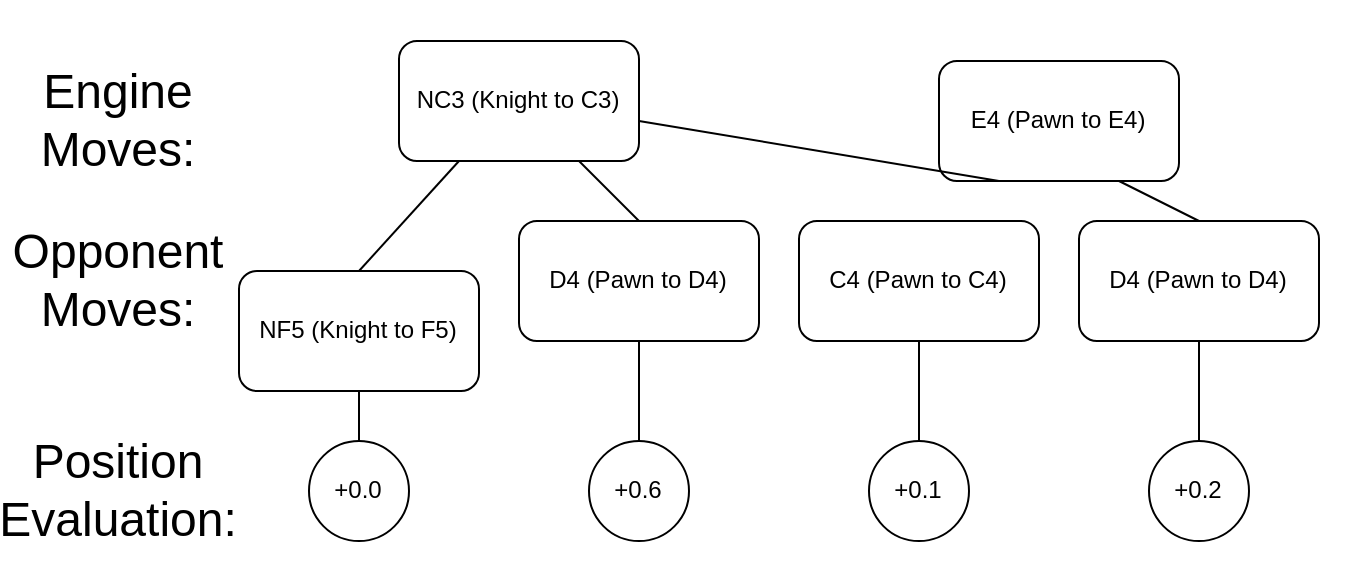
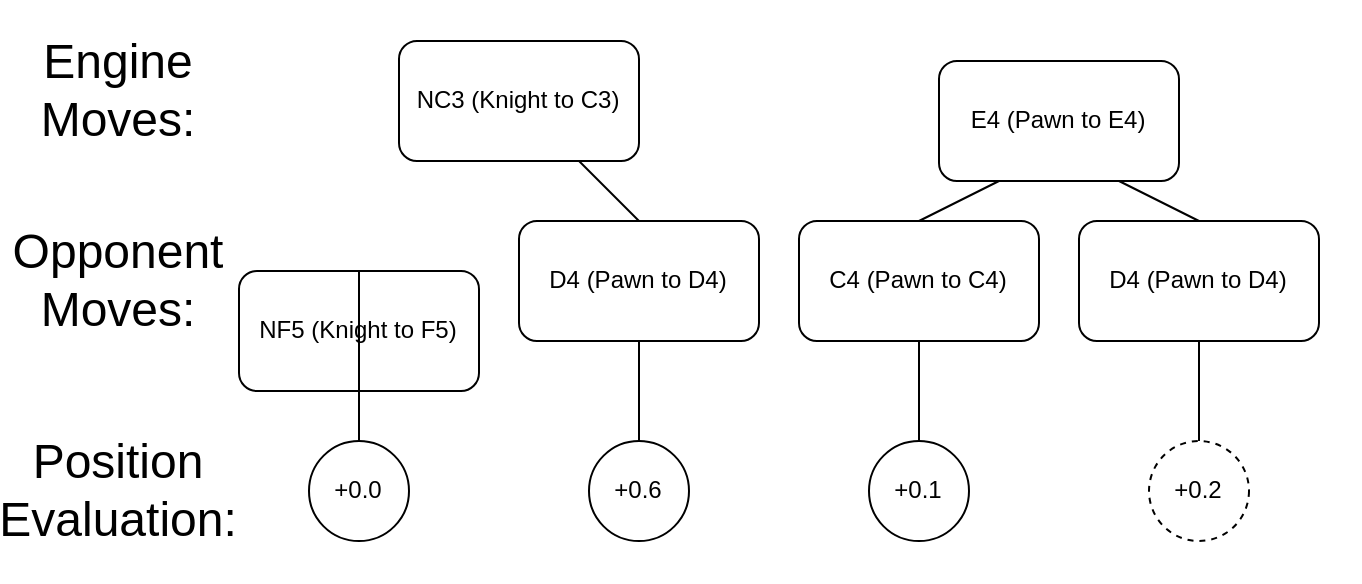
node "Engine Moves:": moved (119, 121) -> (119, 91)
edge "NC3 (Knight to C3)" -- "E4 (Pawn to E4)": now "C4 (Pawn to C4)" -- "E4 (Pawn to E4)"
edge "NC3 (Knight to C3)" -- "NF5 (Knight to F5)": now "+0.0" -- "NF5 (Knight to F5)"
node "+0.2": style solid -> dashed
